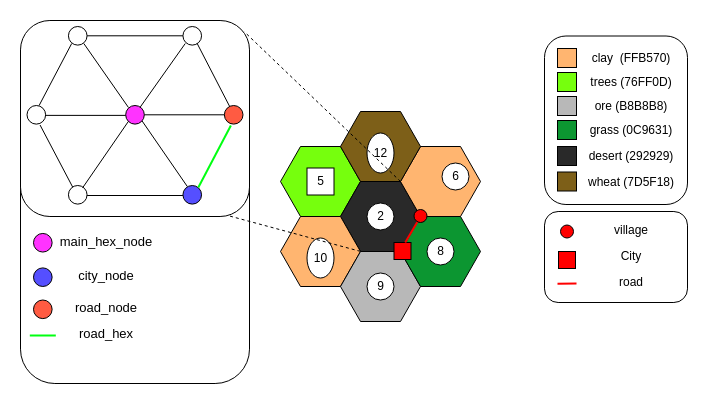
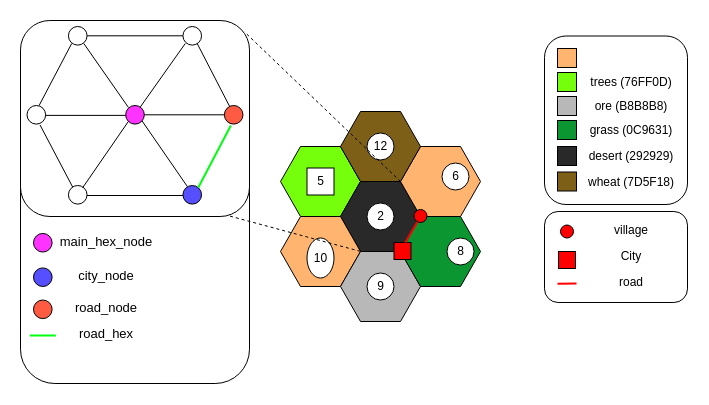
node "clay (FFB570)": removed
node "12": size 27x40 -> 27x27
node "8": moved (441, 252) -> (461, 252)
